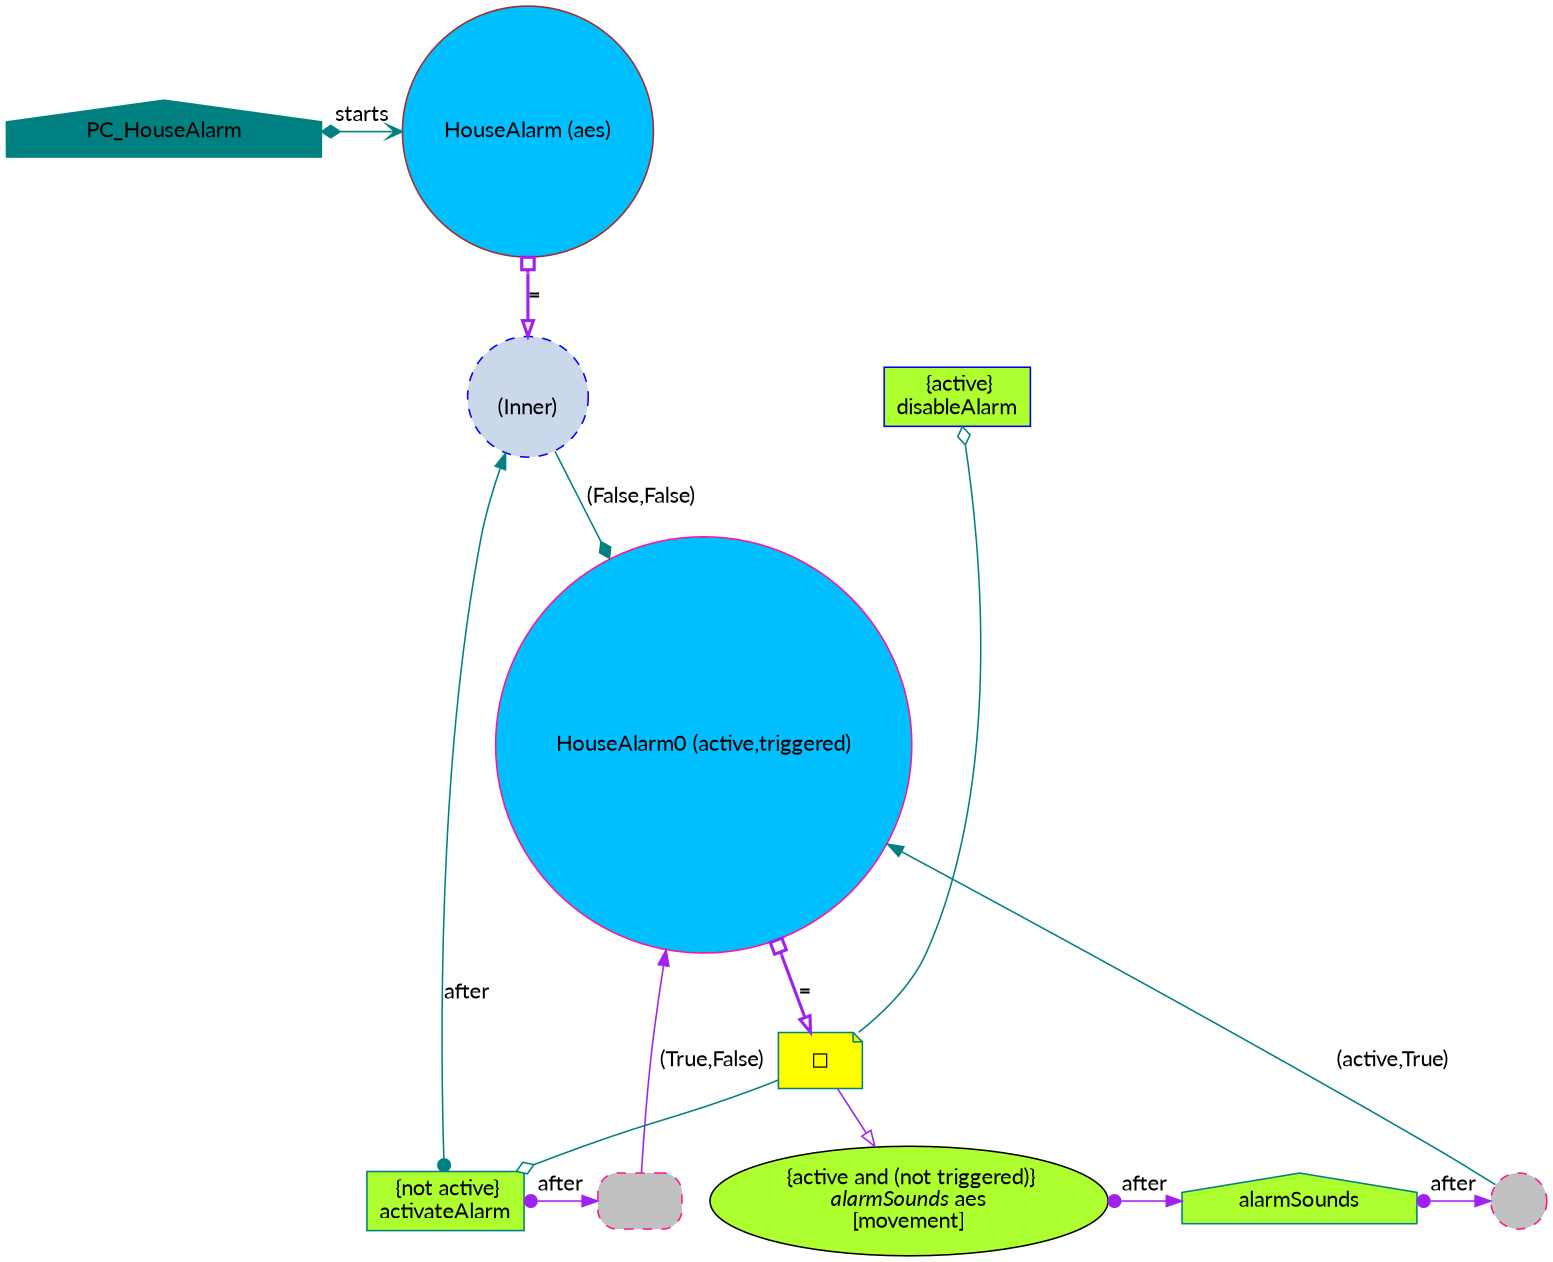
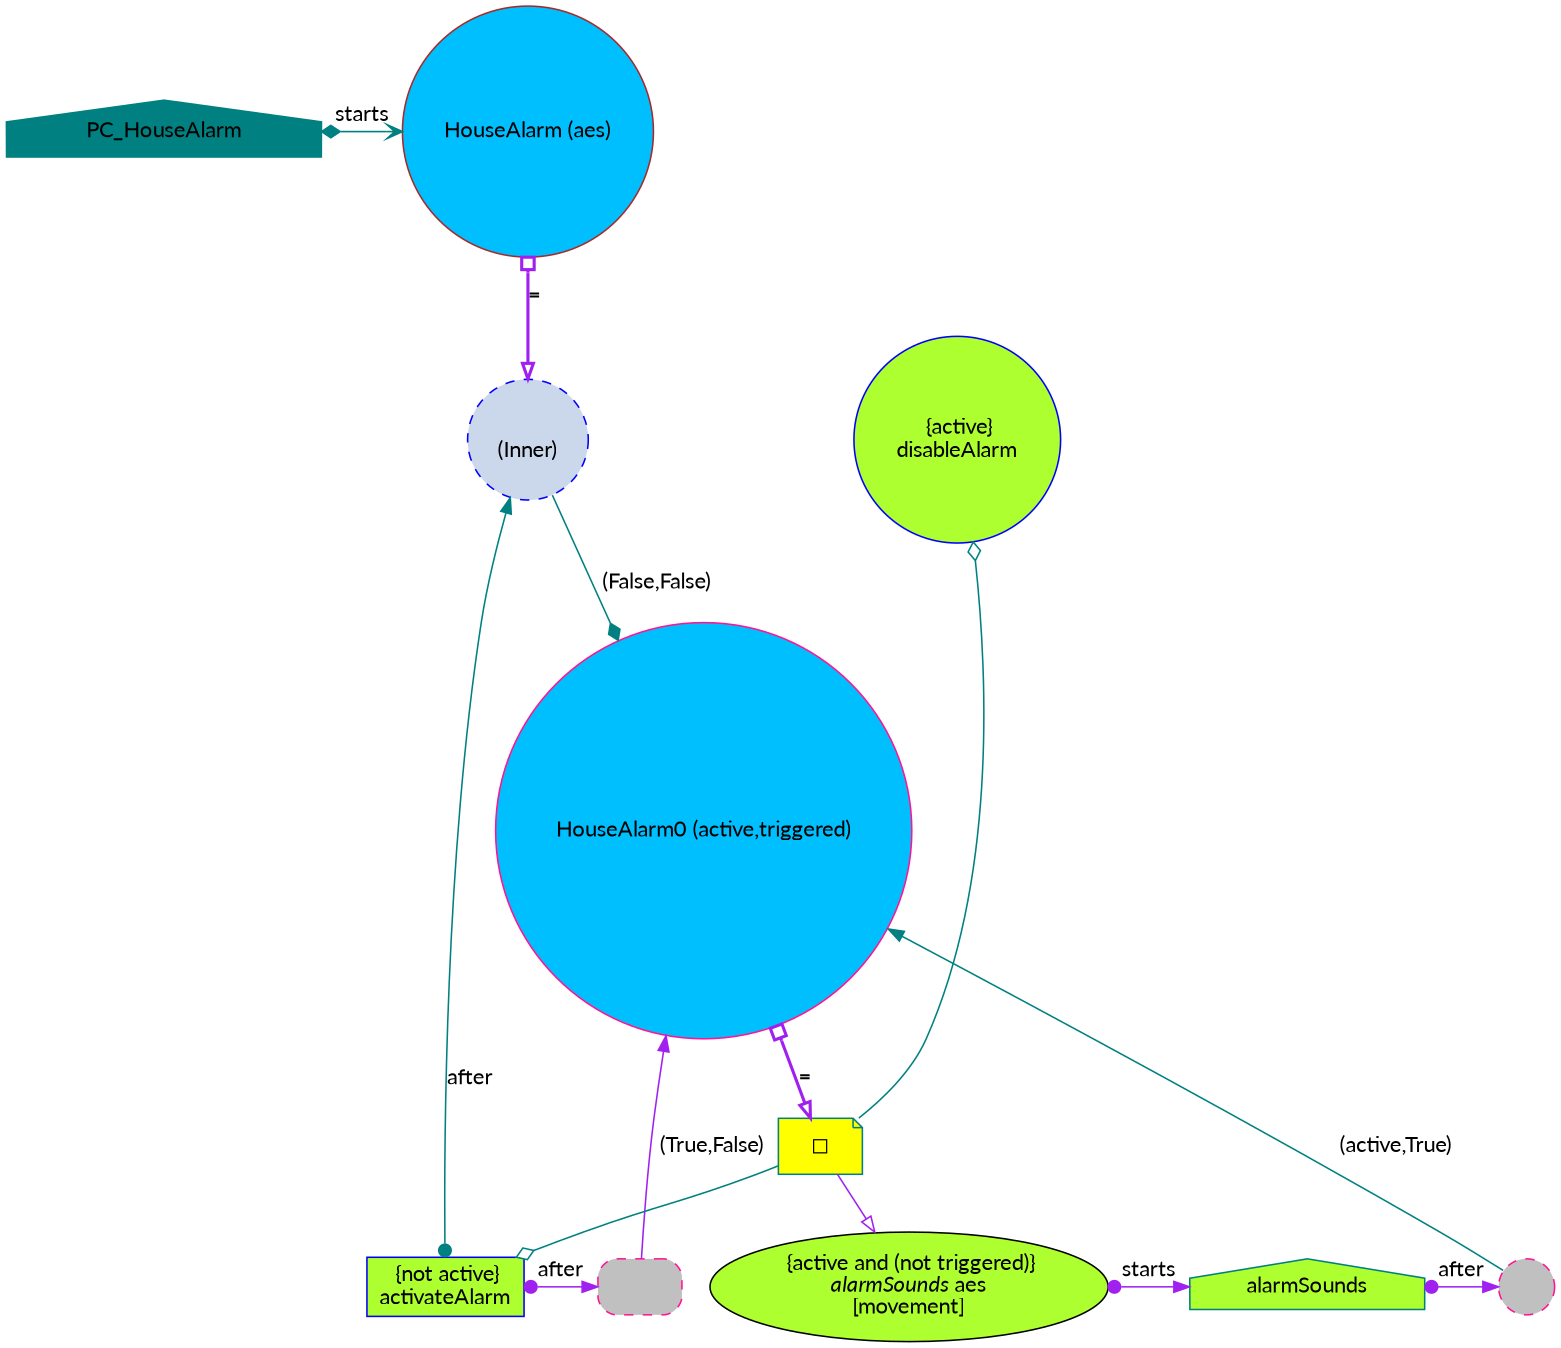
node "{active} disableAlarm": shape box -> circle
edge "{active and (not triggered)}" -- "alarmSounds": label "after" -> "starts"
node "{not active} activateAlarm": color teal -> blue
